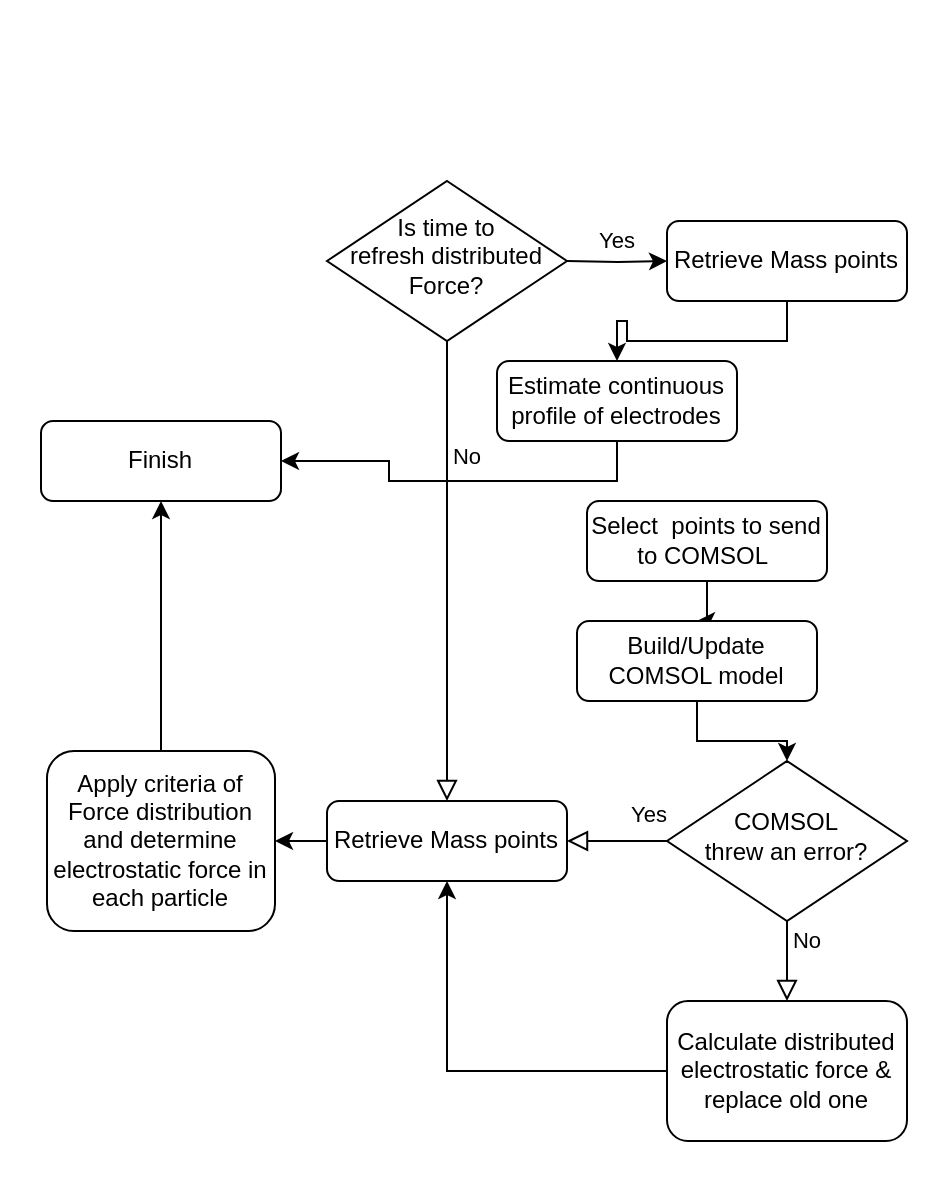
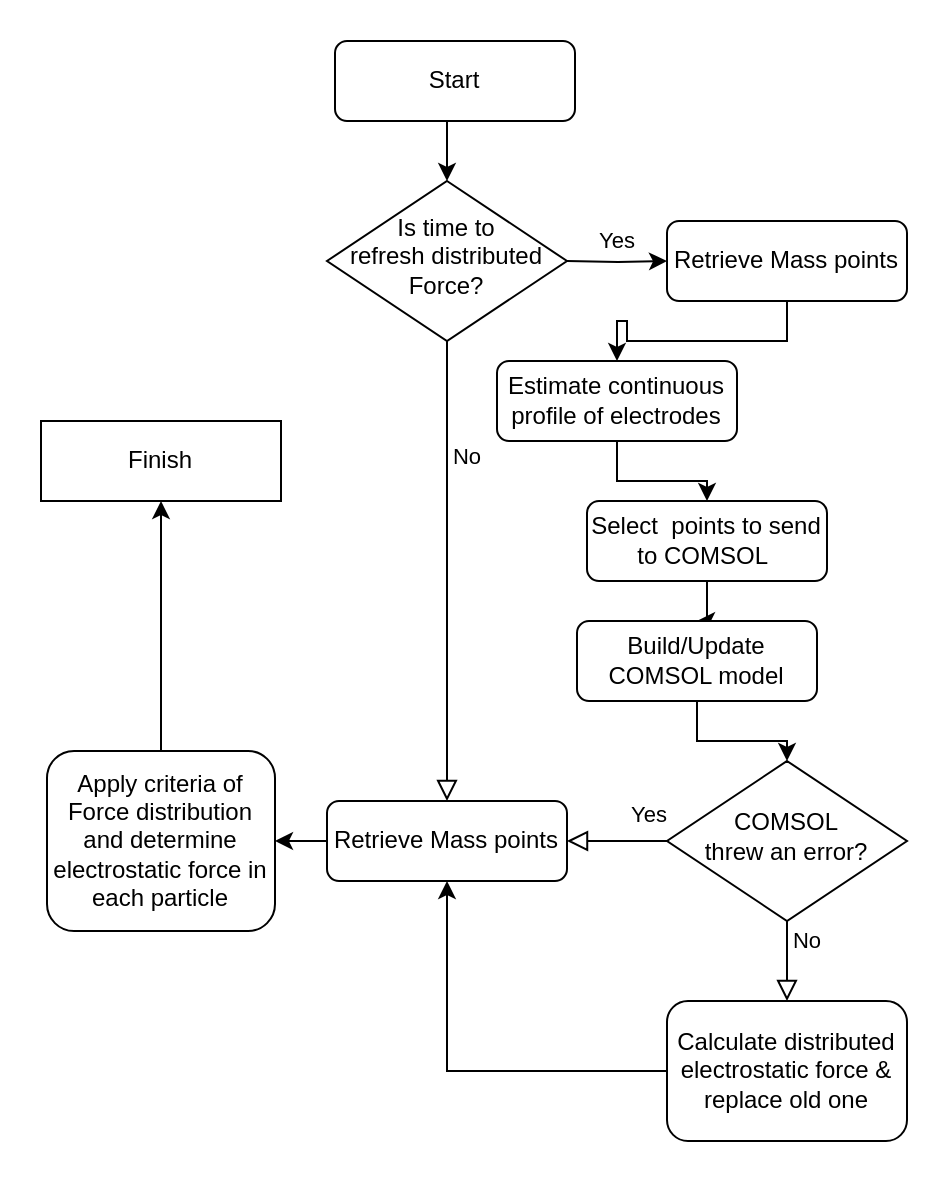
node "Start": added
edge "Start" -> "Is time to refresh distributed Force?": added
node "Finish": shape rounded rectangle -> rectangle
edge "Estimate continuous profile of electrodes" -> "Finish": now "Estimate continuous profile of electrodes" -> "Select points to send to COMSOL"
